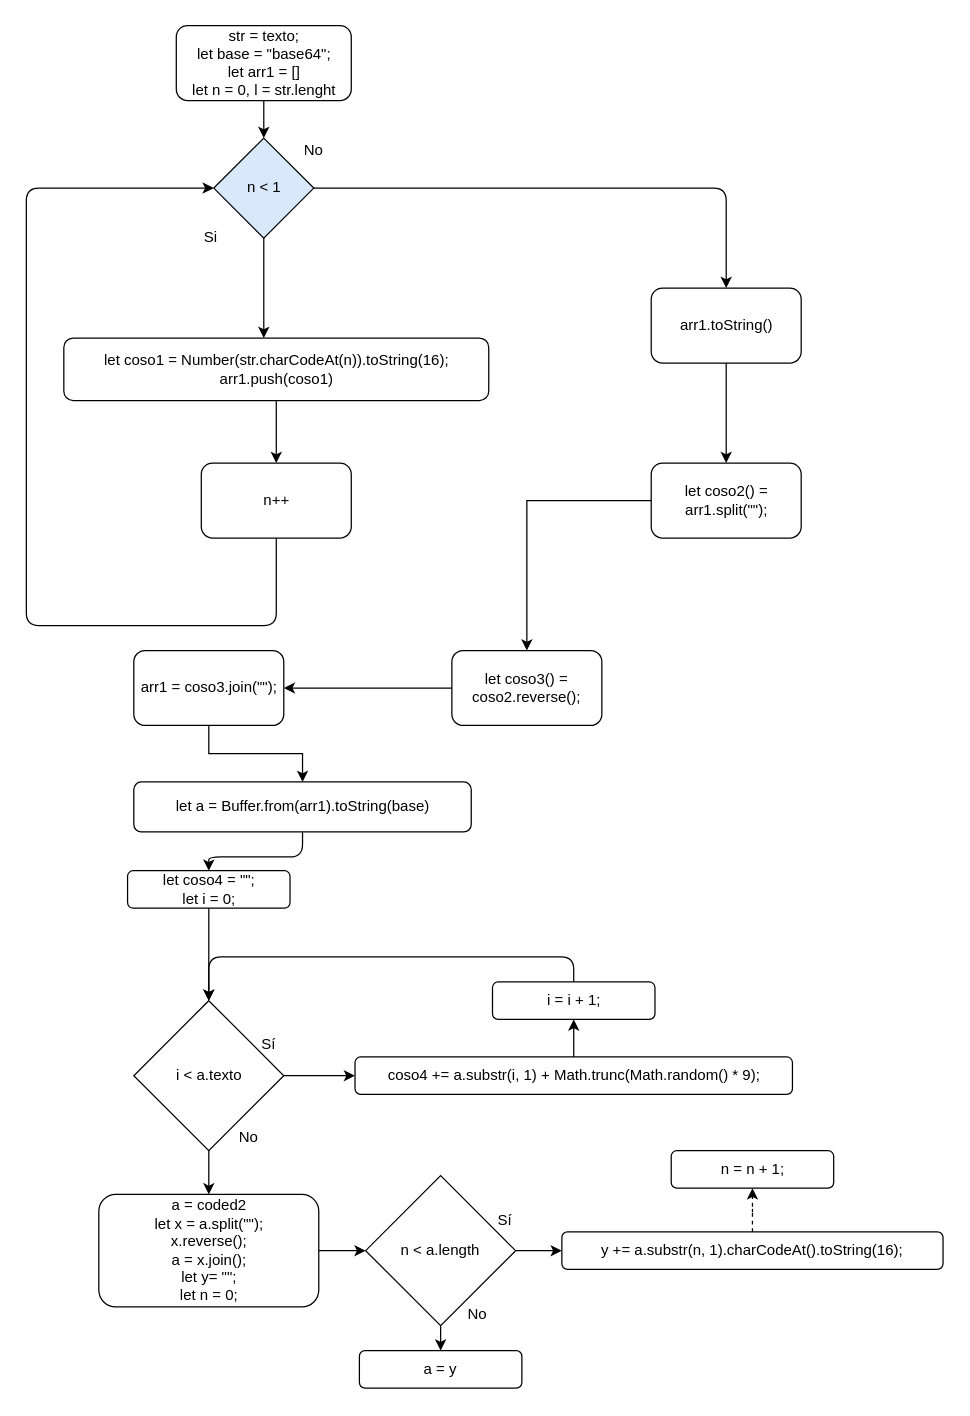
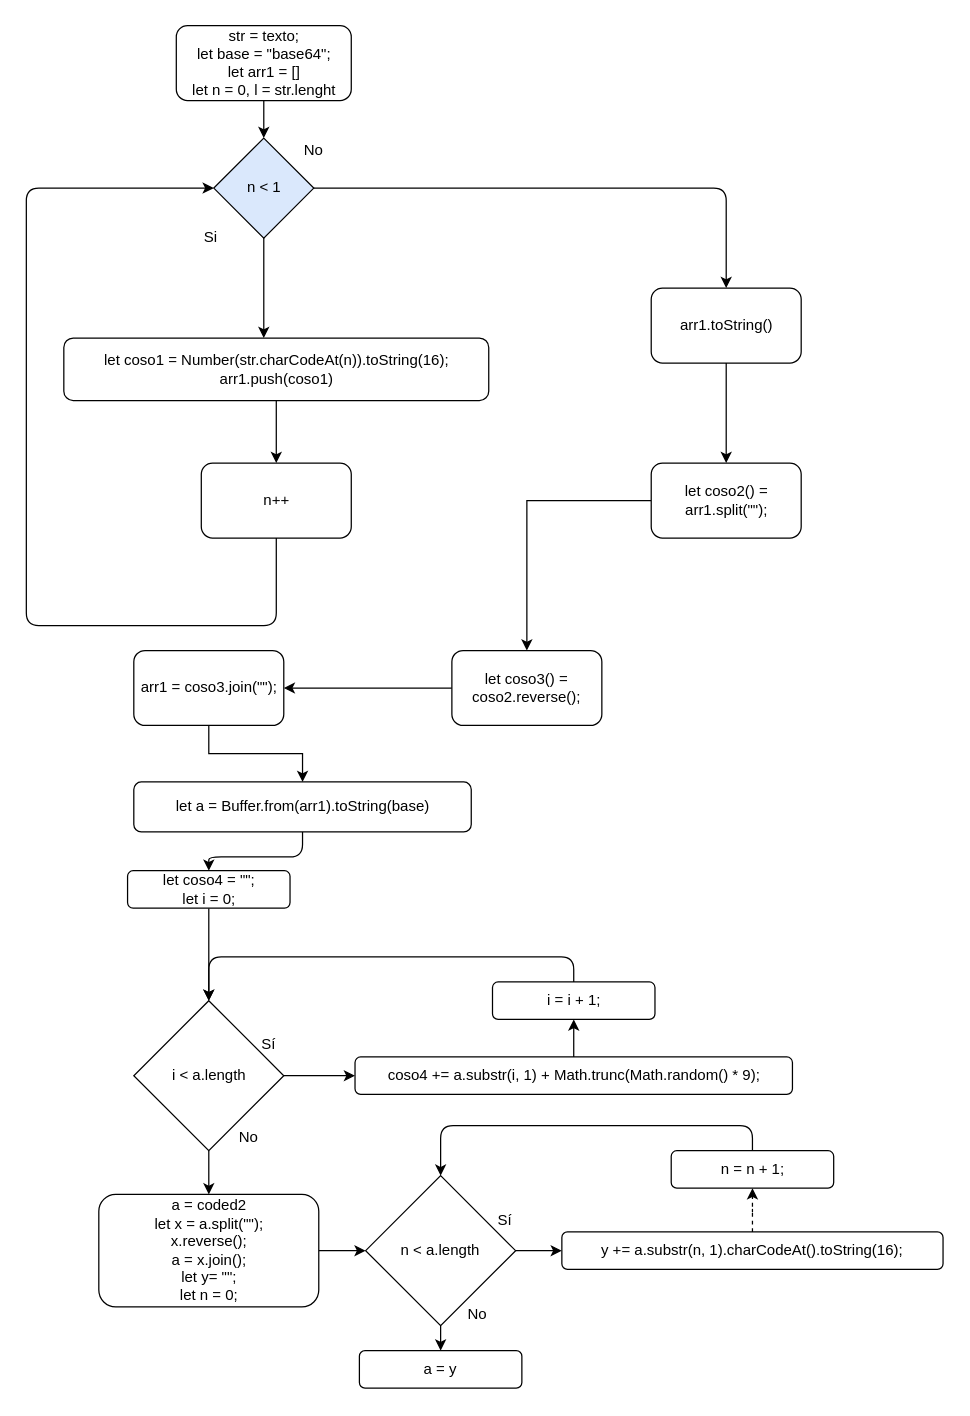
node "i < a.texto": label "i < a.texto" -> "i < a.length"
edge "n = n + 1;" -> "n < a.length": added
